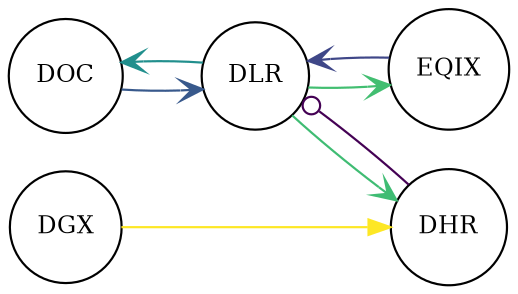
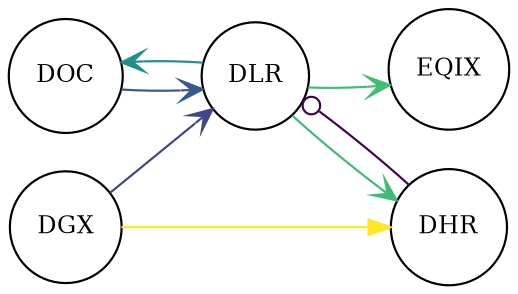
edge "EQIX" -> "DLR": now "DGX" -> "DLR"
